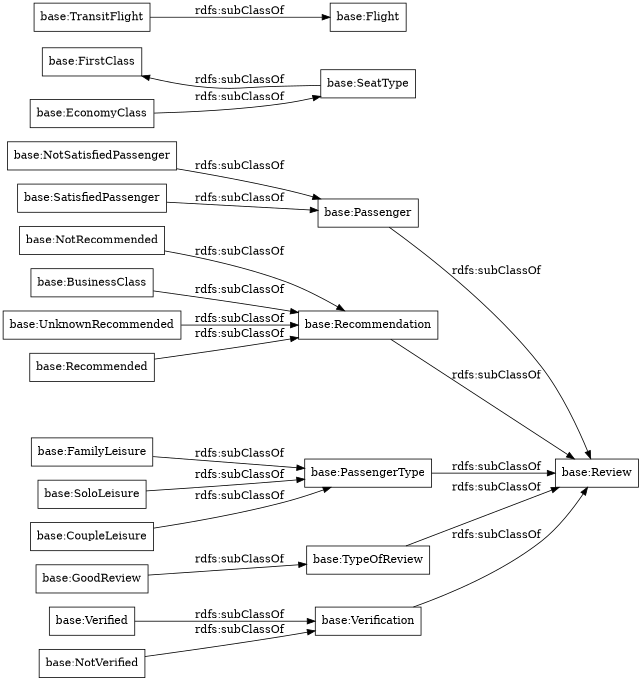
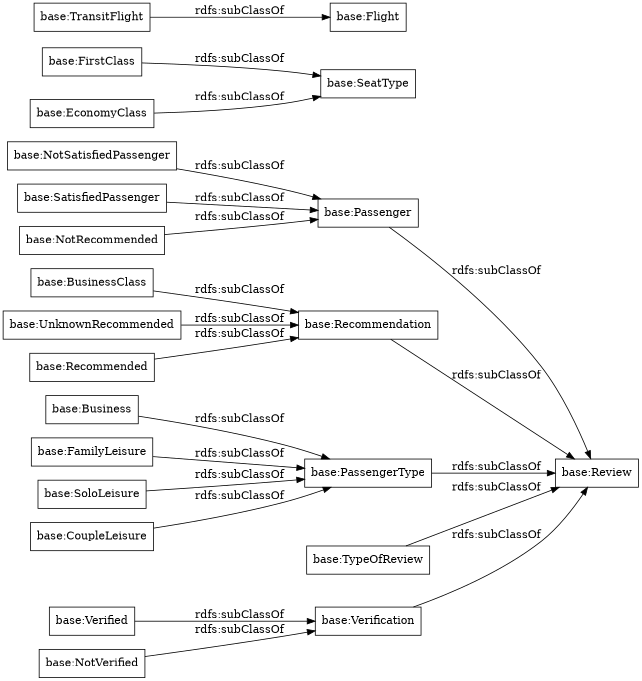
edge "base:SeatType" -> "base:FirstClass": reversed
edge "base:NotRecommended" -> "base:Recommendation": now "base:NotRecommended" -> "base:Passenger"
node "base:Business": added
node "base:GoodReview": removed
